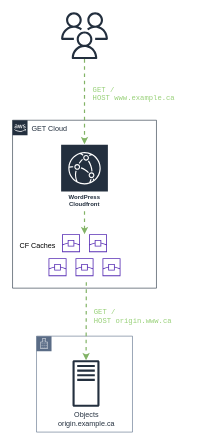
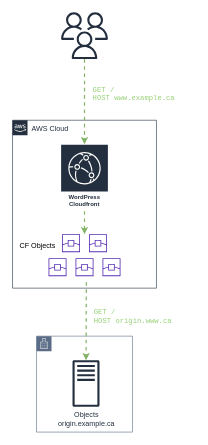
node "GET Cloud": label "GET Cloud" -> "AWS Cloud"
node "CF Caches": label "CF Caches" -> "CF Objects"
